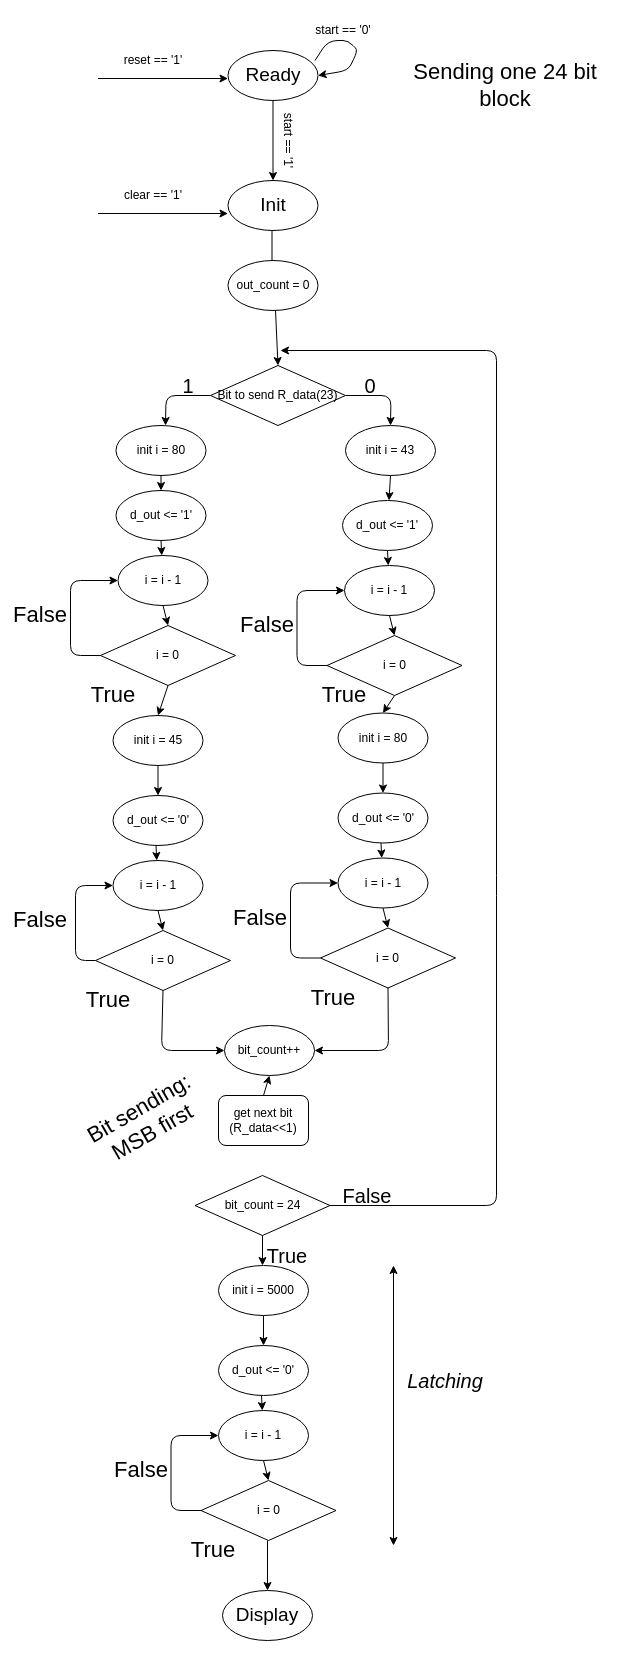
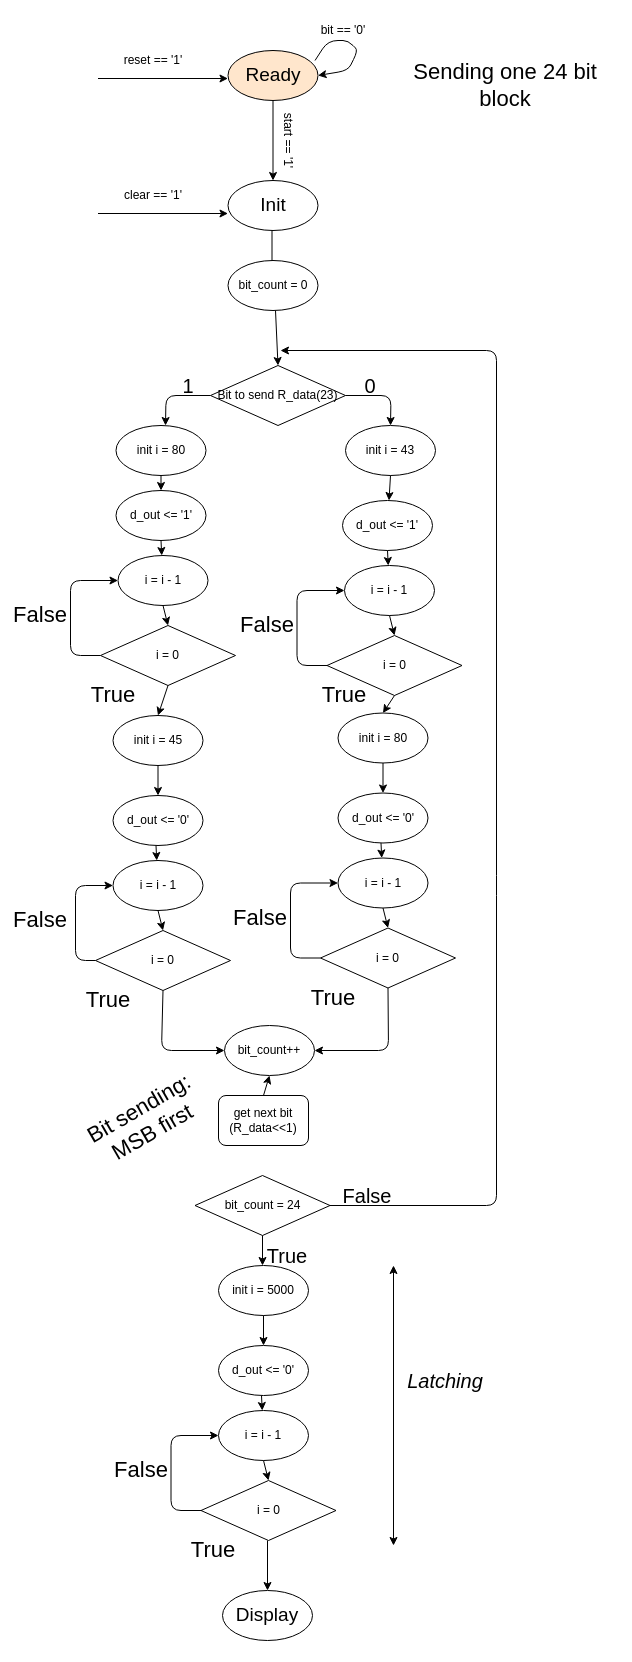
node "start == '0'": label "start == '0'" -> "bit == '0'"
node "Ready": fillcolor #ffffff -> #ffe6cc
node "out_count = 0": label "out_count = 0" -> "bit_count = 0"
